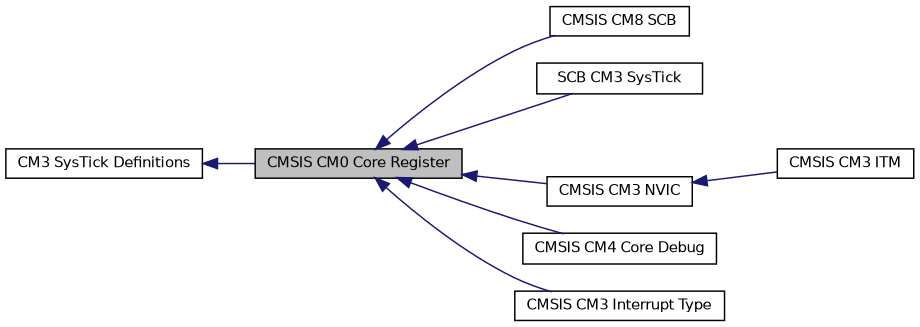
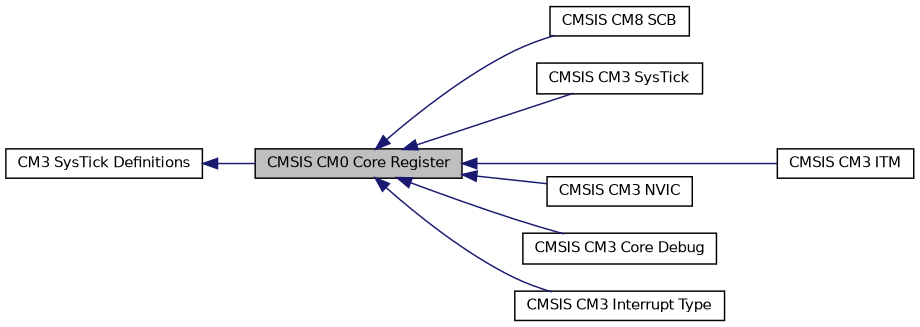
node "SCB CM3 SysTick": label "SCB CM3 SysTick" -> "CMSIS CM3 SysTick"
edge "CMSIS CM3 ITM" -> "CMSIS CM3 NVIC": now "CMSIS CM3 ITM" -> "CMSIS CM0 Core Register"
node "CMSIS CM4 Core Debug": label "CMSIS CM4 Core Debug" -> "CMSIS CM3 Core Debug"
